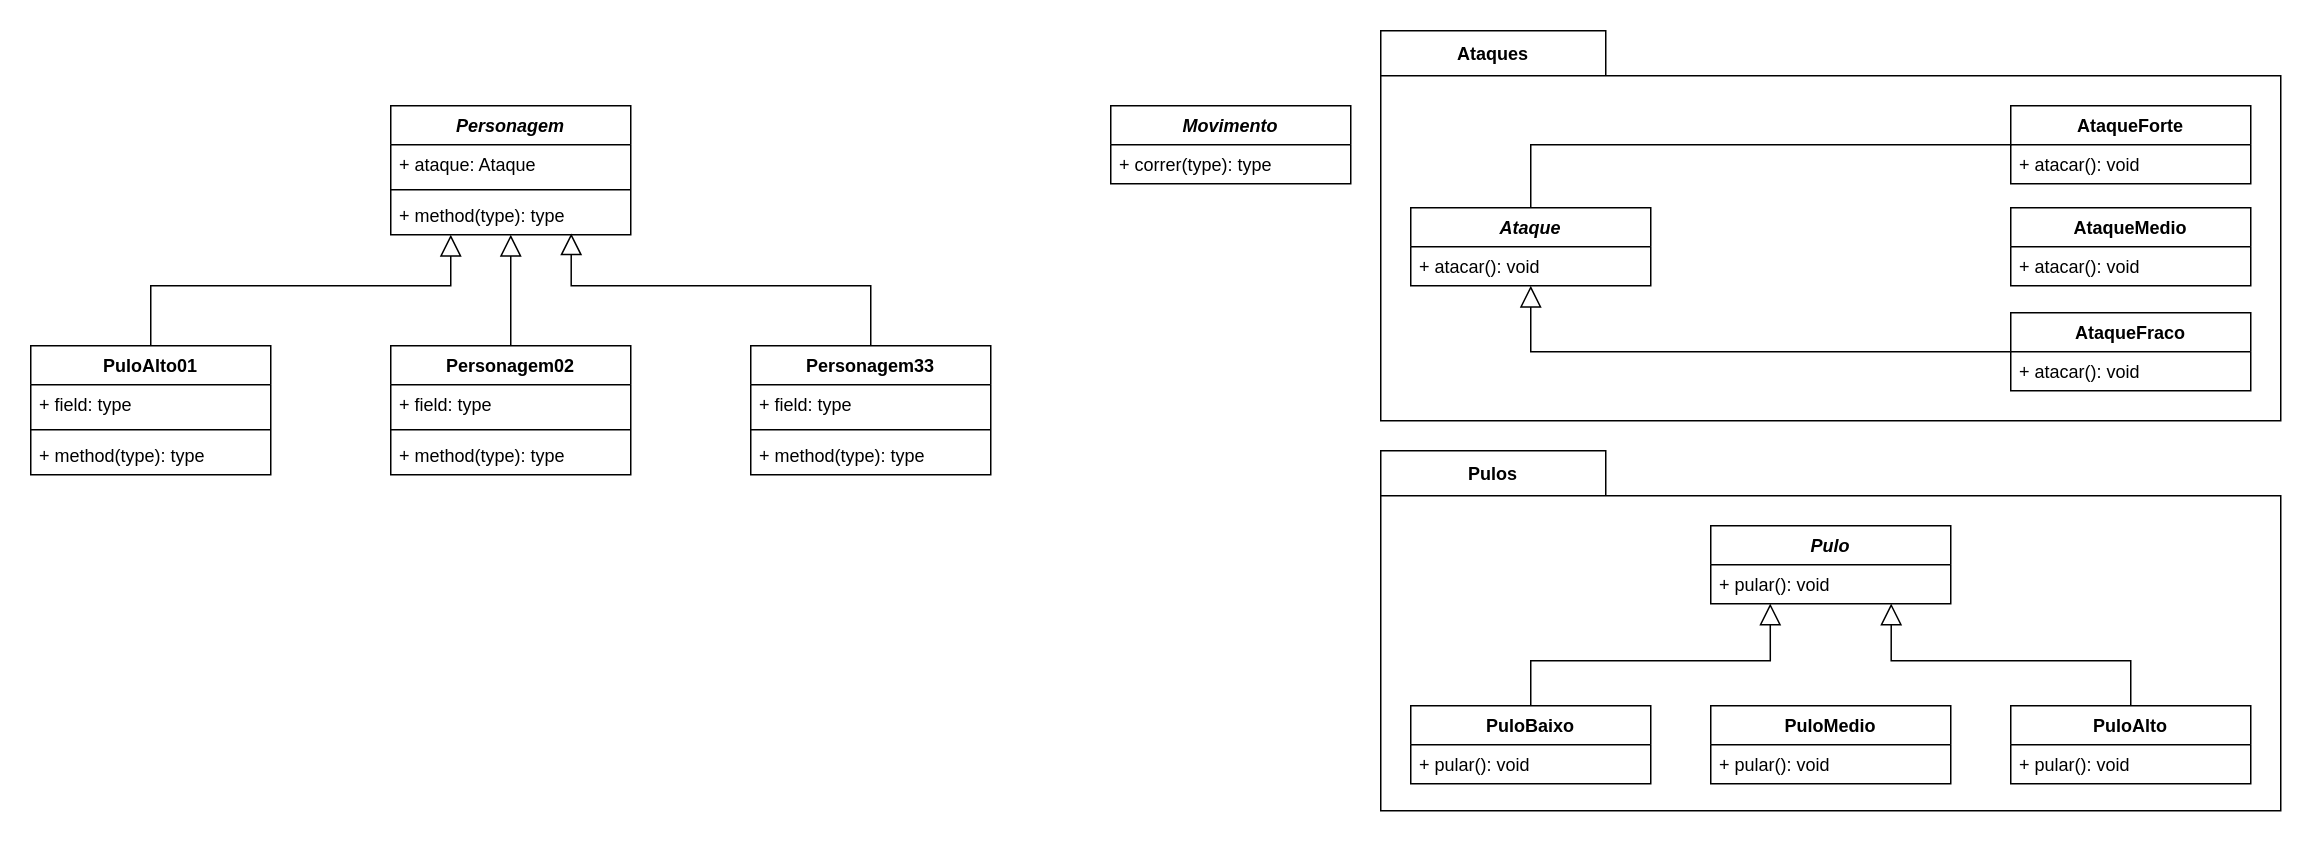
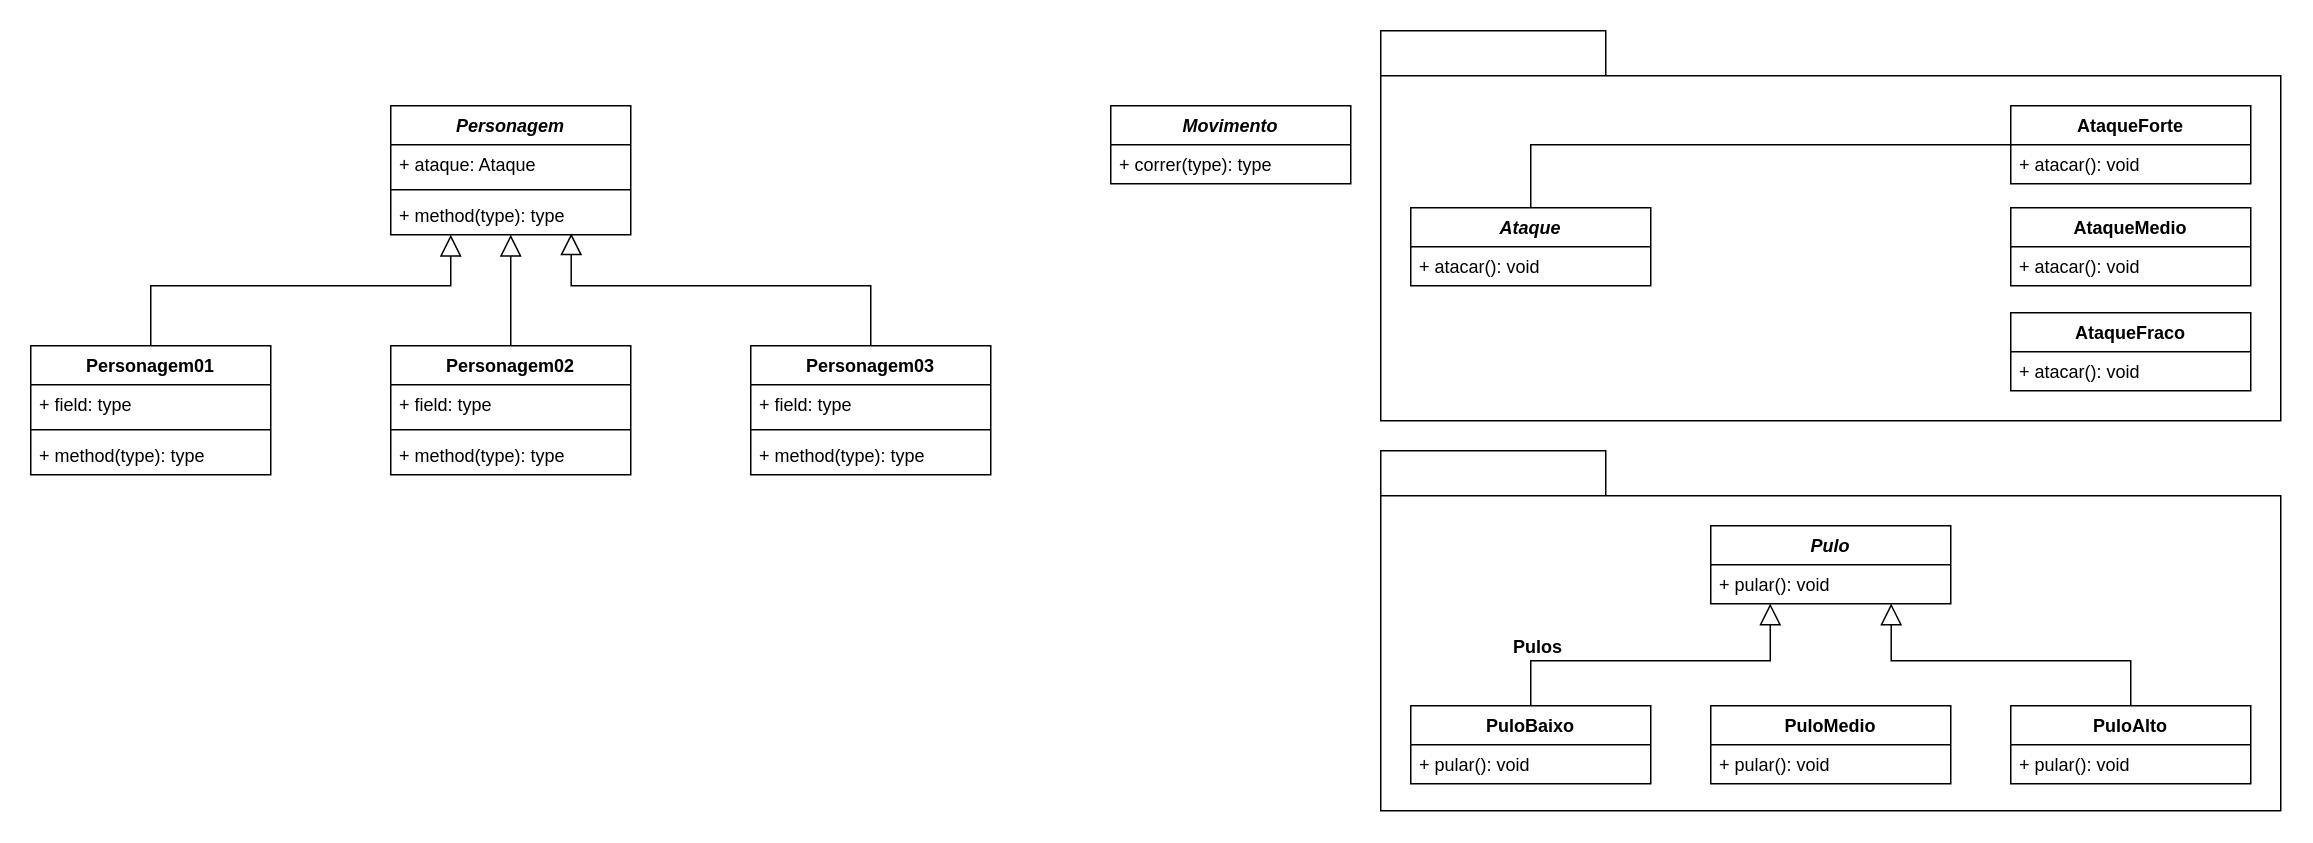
node "Ataques": removed
edge "AtaqueFraco" -> "Ataque": removed
node "PuloAlto01": label "PuloAlto01" -> "Personagem01"
node "Personagem33": label "Personagem33" -> "Personagem03"
node "Pulos": moved (1493, 473) -> (1538, 646)
